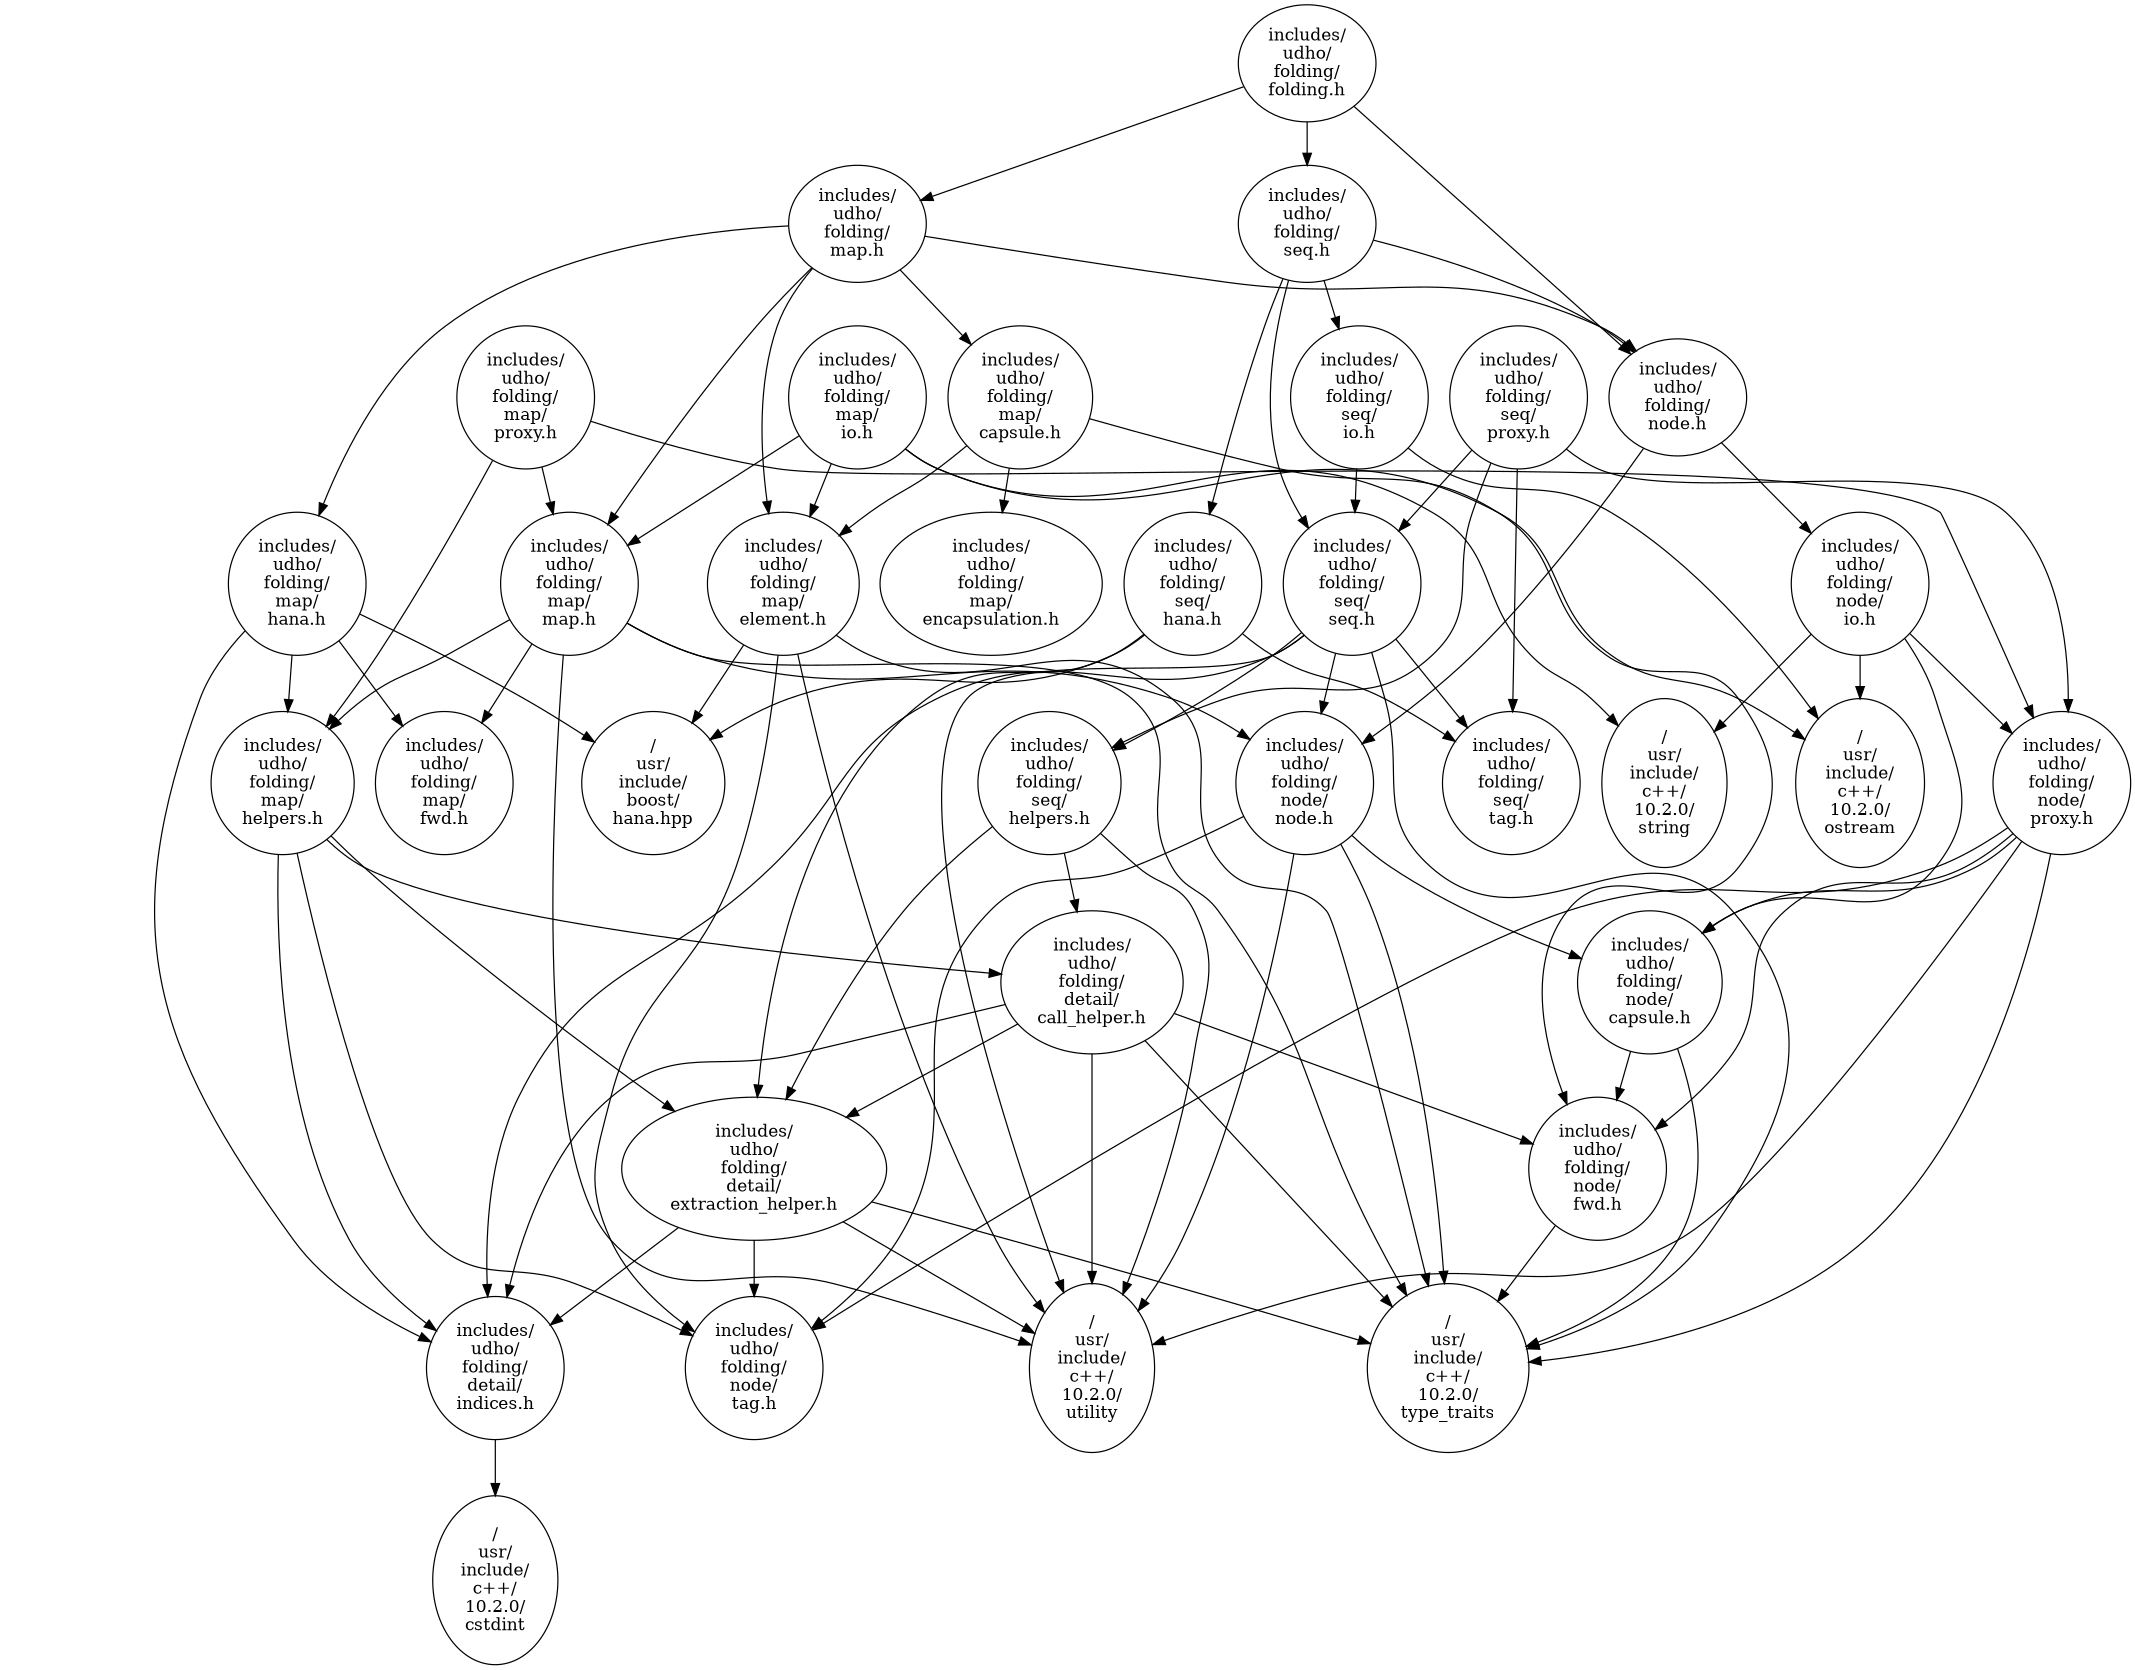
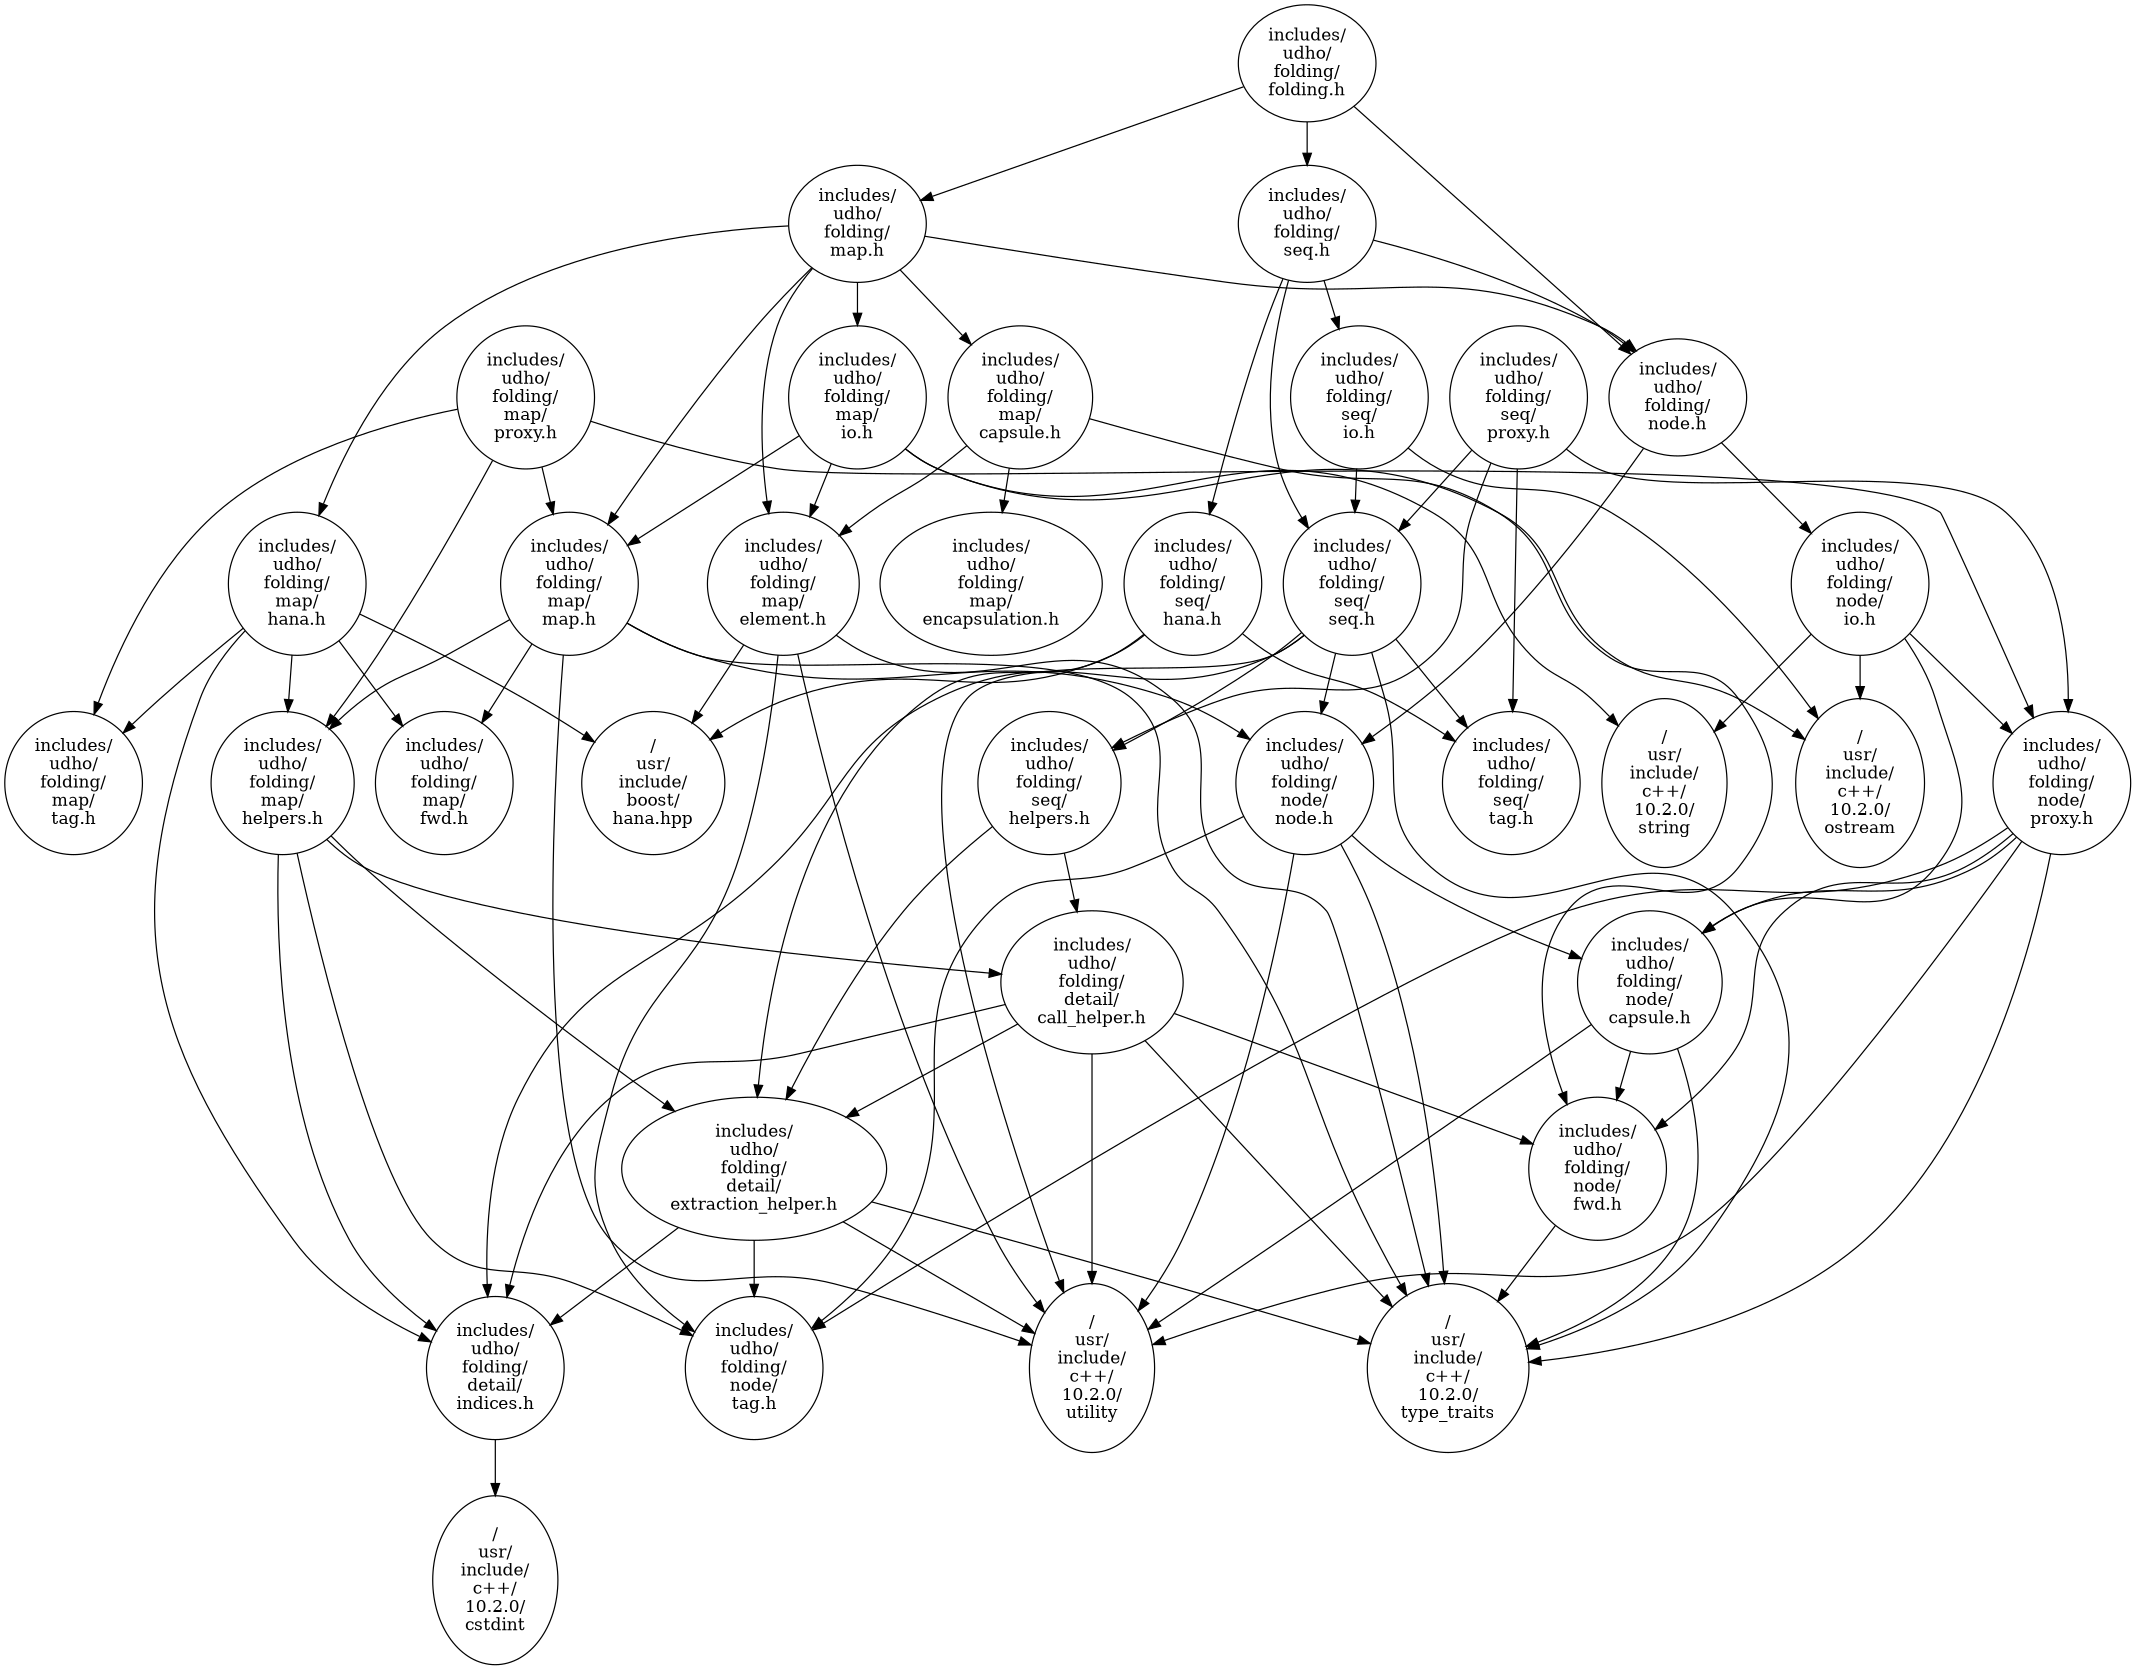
edge "includes/ udho/ folding/ map.h" -> "includes/ udho/ folding/ map/ io.h": added
node "includes/ udho/ folding/ map/ tag.h": added
edge "includes/ udho/ folding/ seq/ helpers.h" -> "/ usr/ include/ c++/ 10.2.0/ utility": now "includes/ udho/ folding/ node/ capsule.h" -> "/ usr/ include/ c++/ 10.2.0/ utility"
